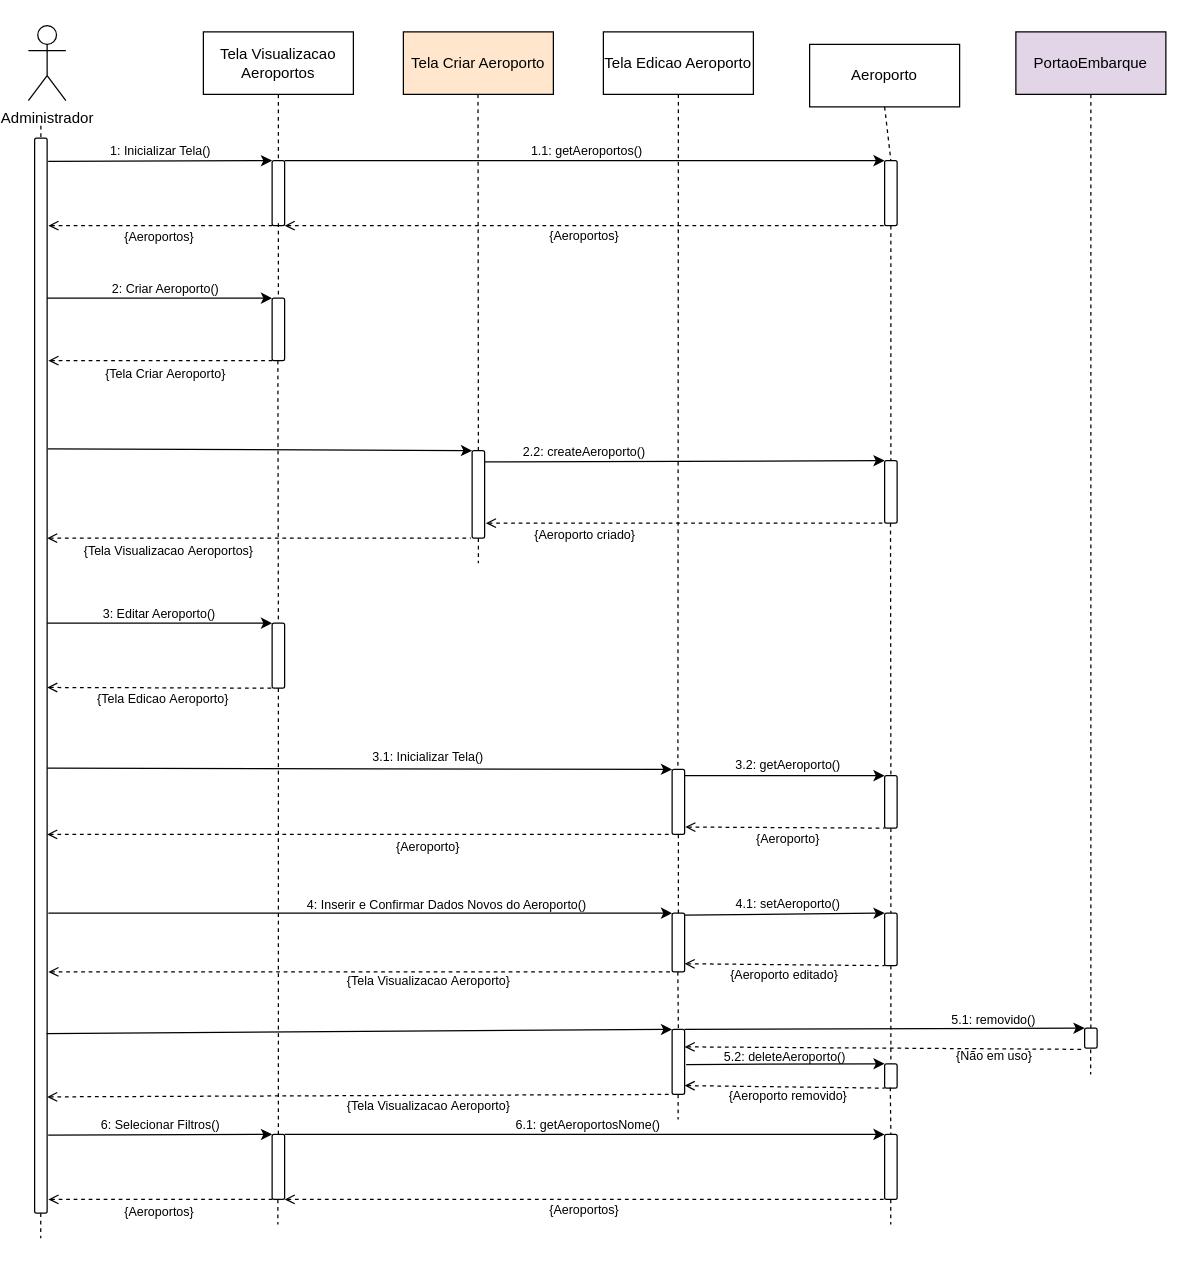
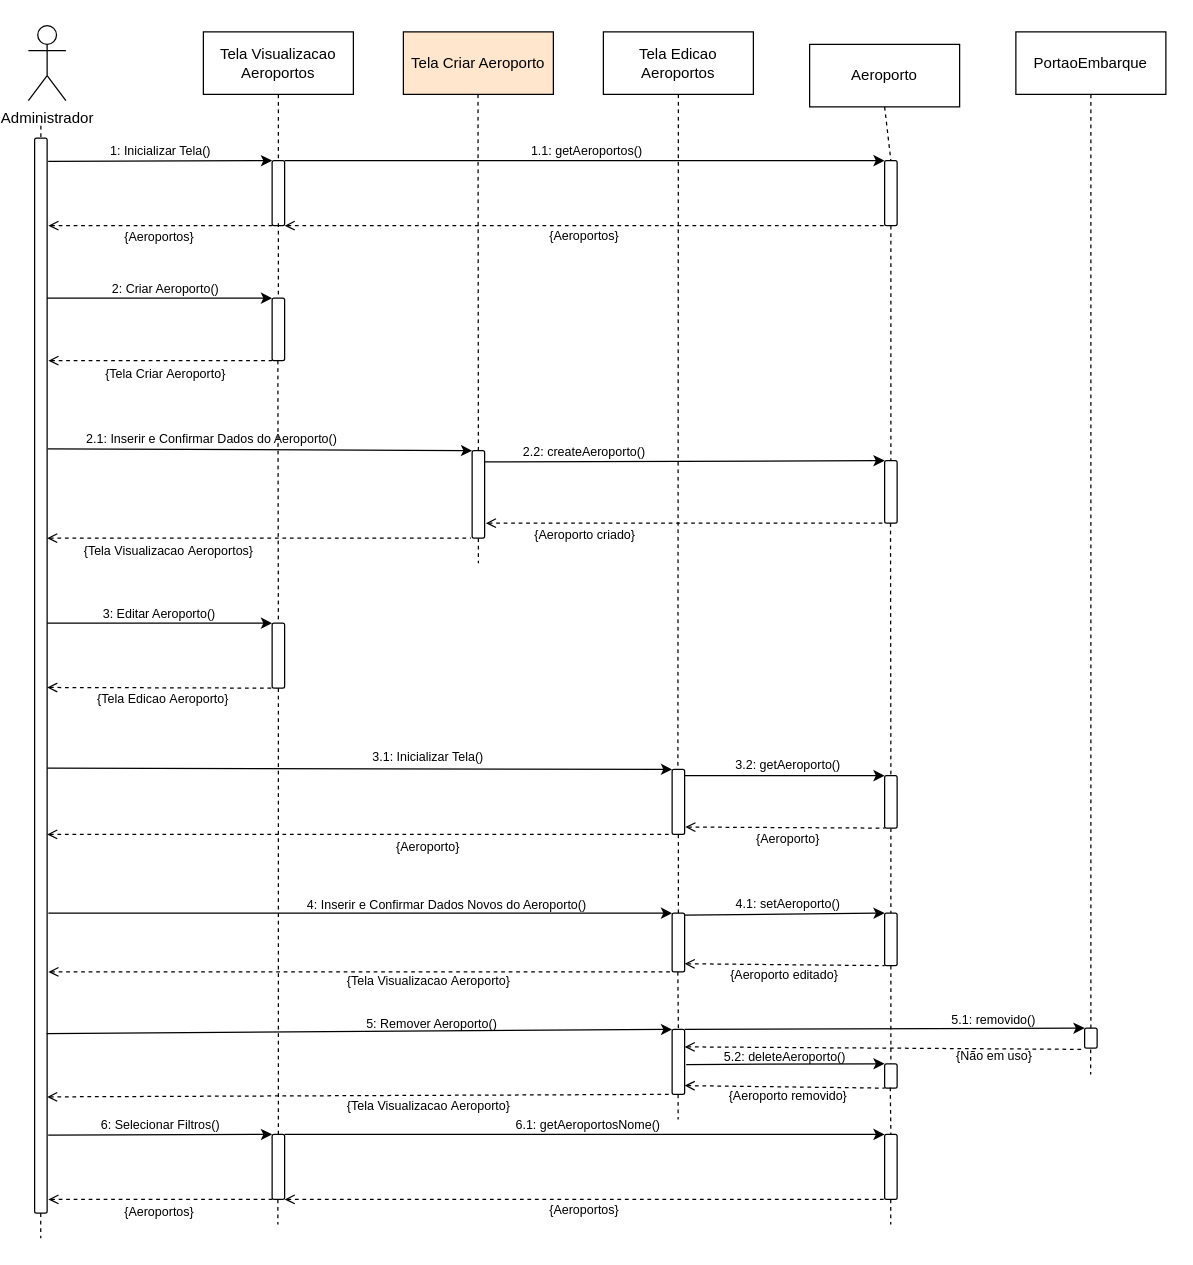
node "Tela Edicao Aeroporto": label "Tela Edicao Aeroporto" -> "Tela Edicao Aeroportos"
node "PortaoEmbarque": fillcolor #e1d5e7 -> #ffffff
node "2.1: Inserir e Confirmar Dados do Aeroporto()": added
node "5: Remover Aeroporto()": added
